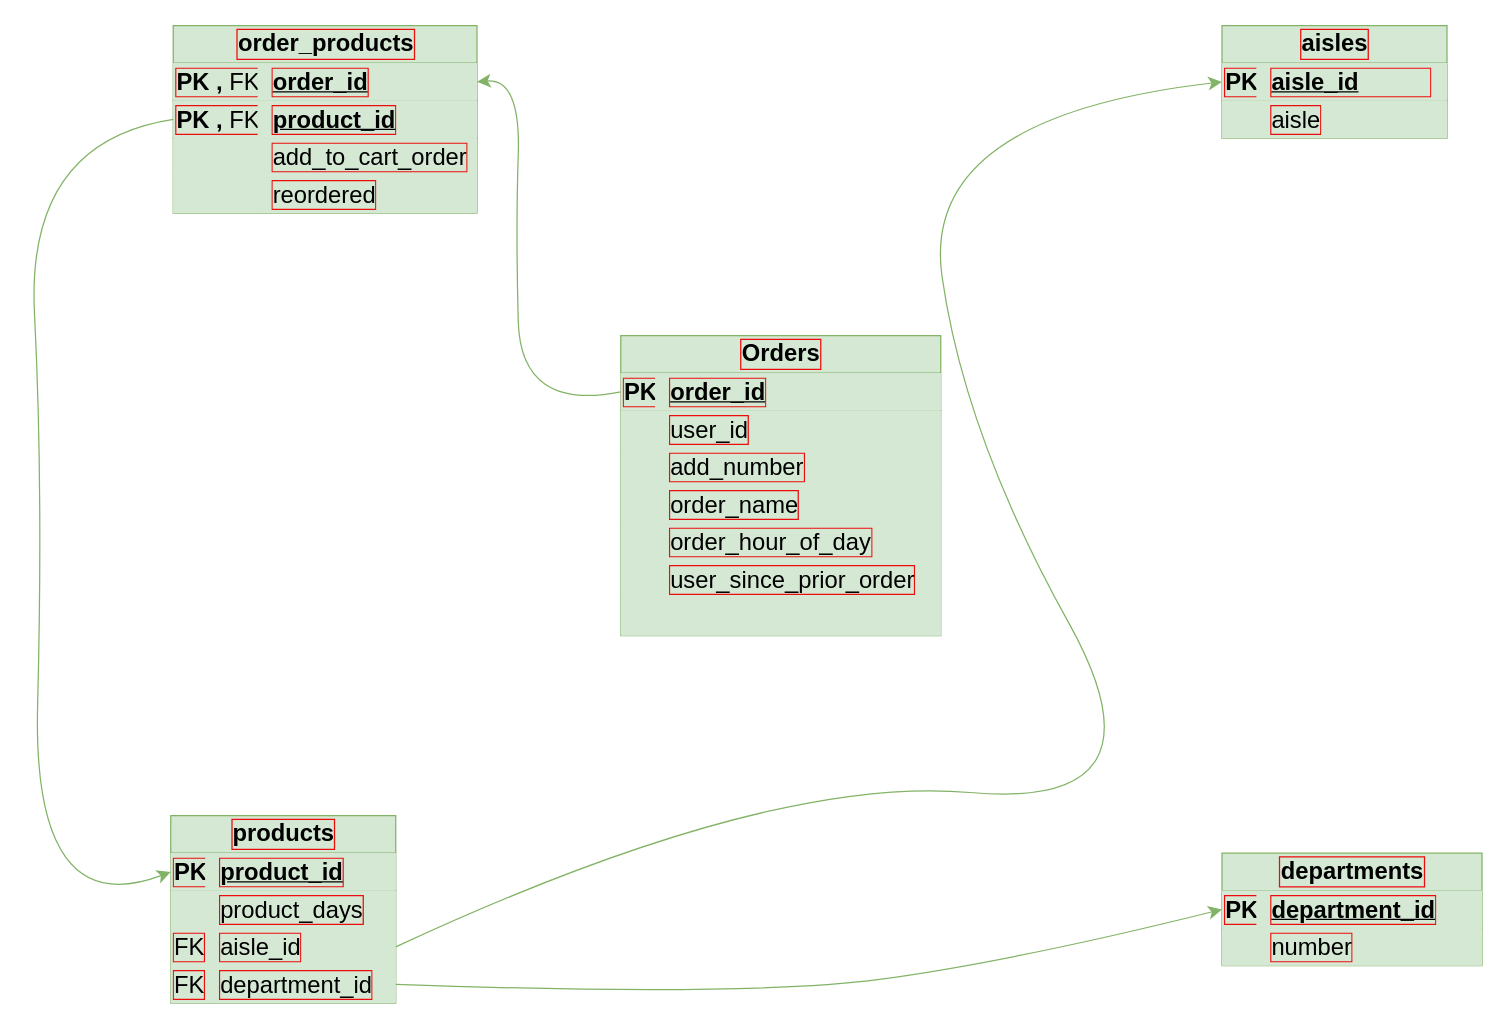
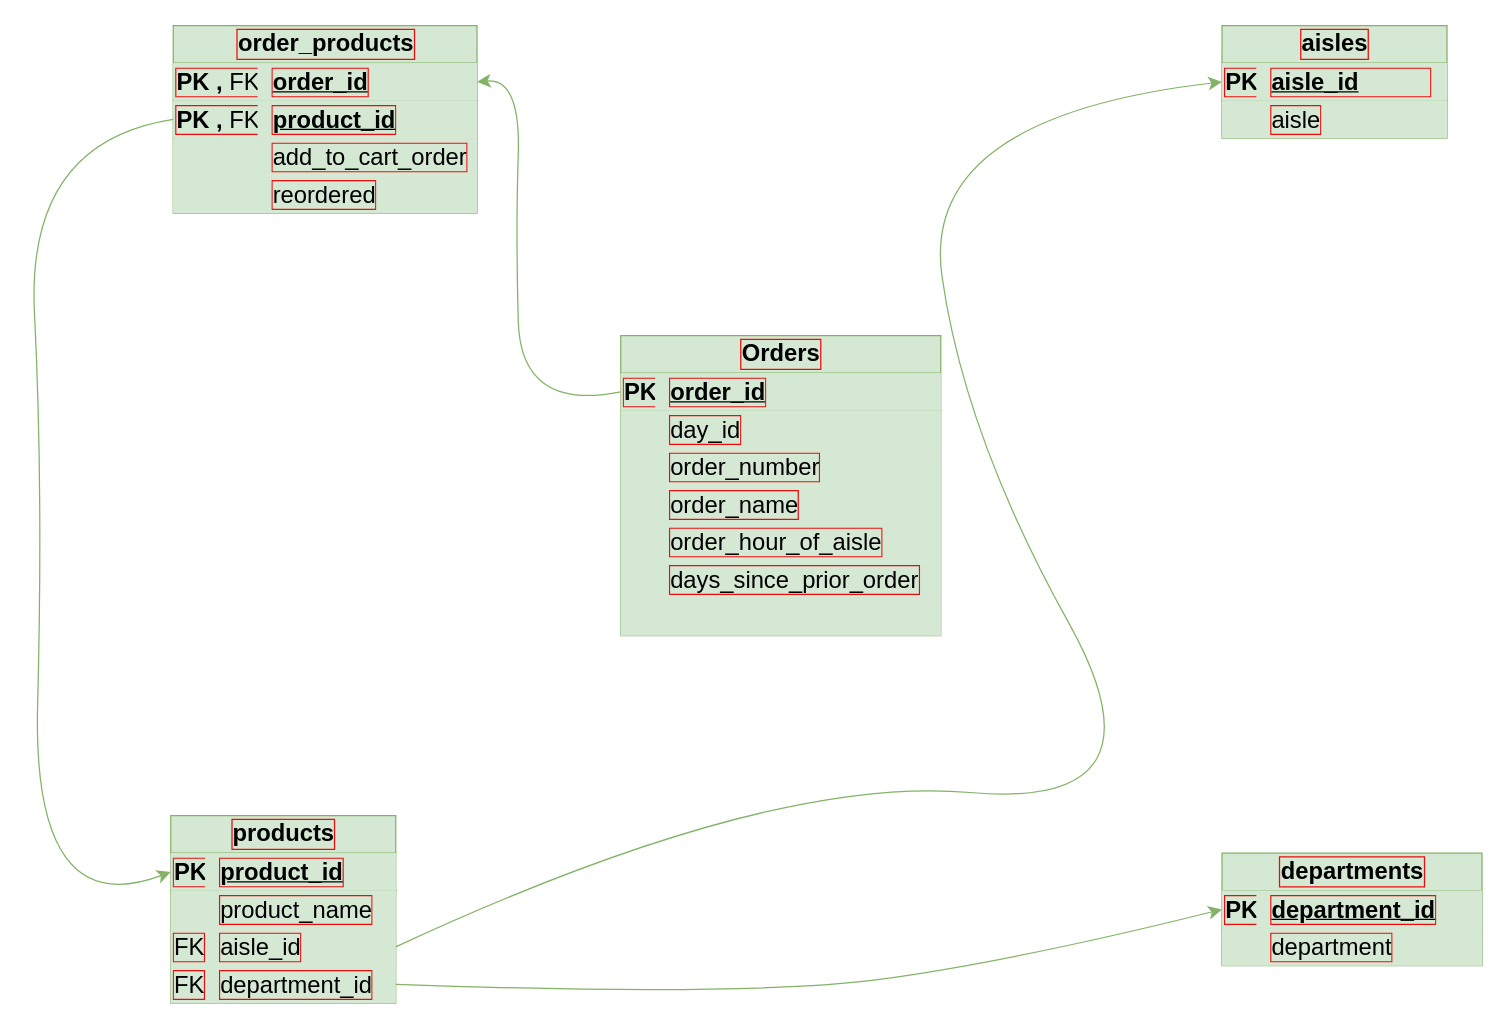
node "user_id": label "user_id" -> "day_id"
node "add_number": label "add_number" -> "order_number"
node "order_hour_of_day": label "order_hour_of_day" -> "order_hour_of_aisle"
node "user_since_prior_order": label "user_since_prior_order" -> "days_since_prior_order"
node "product_days": label "product_days" -> "product_name"
node "number": label "number" -> "department"
